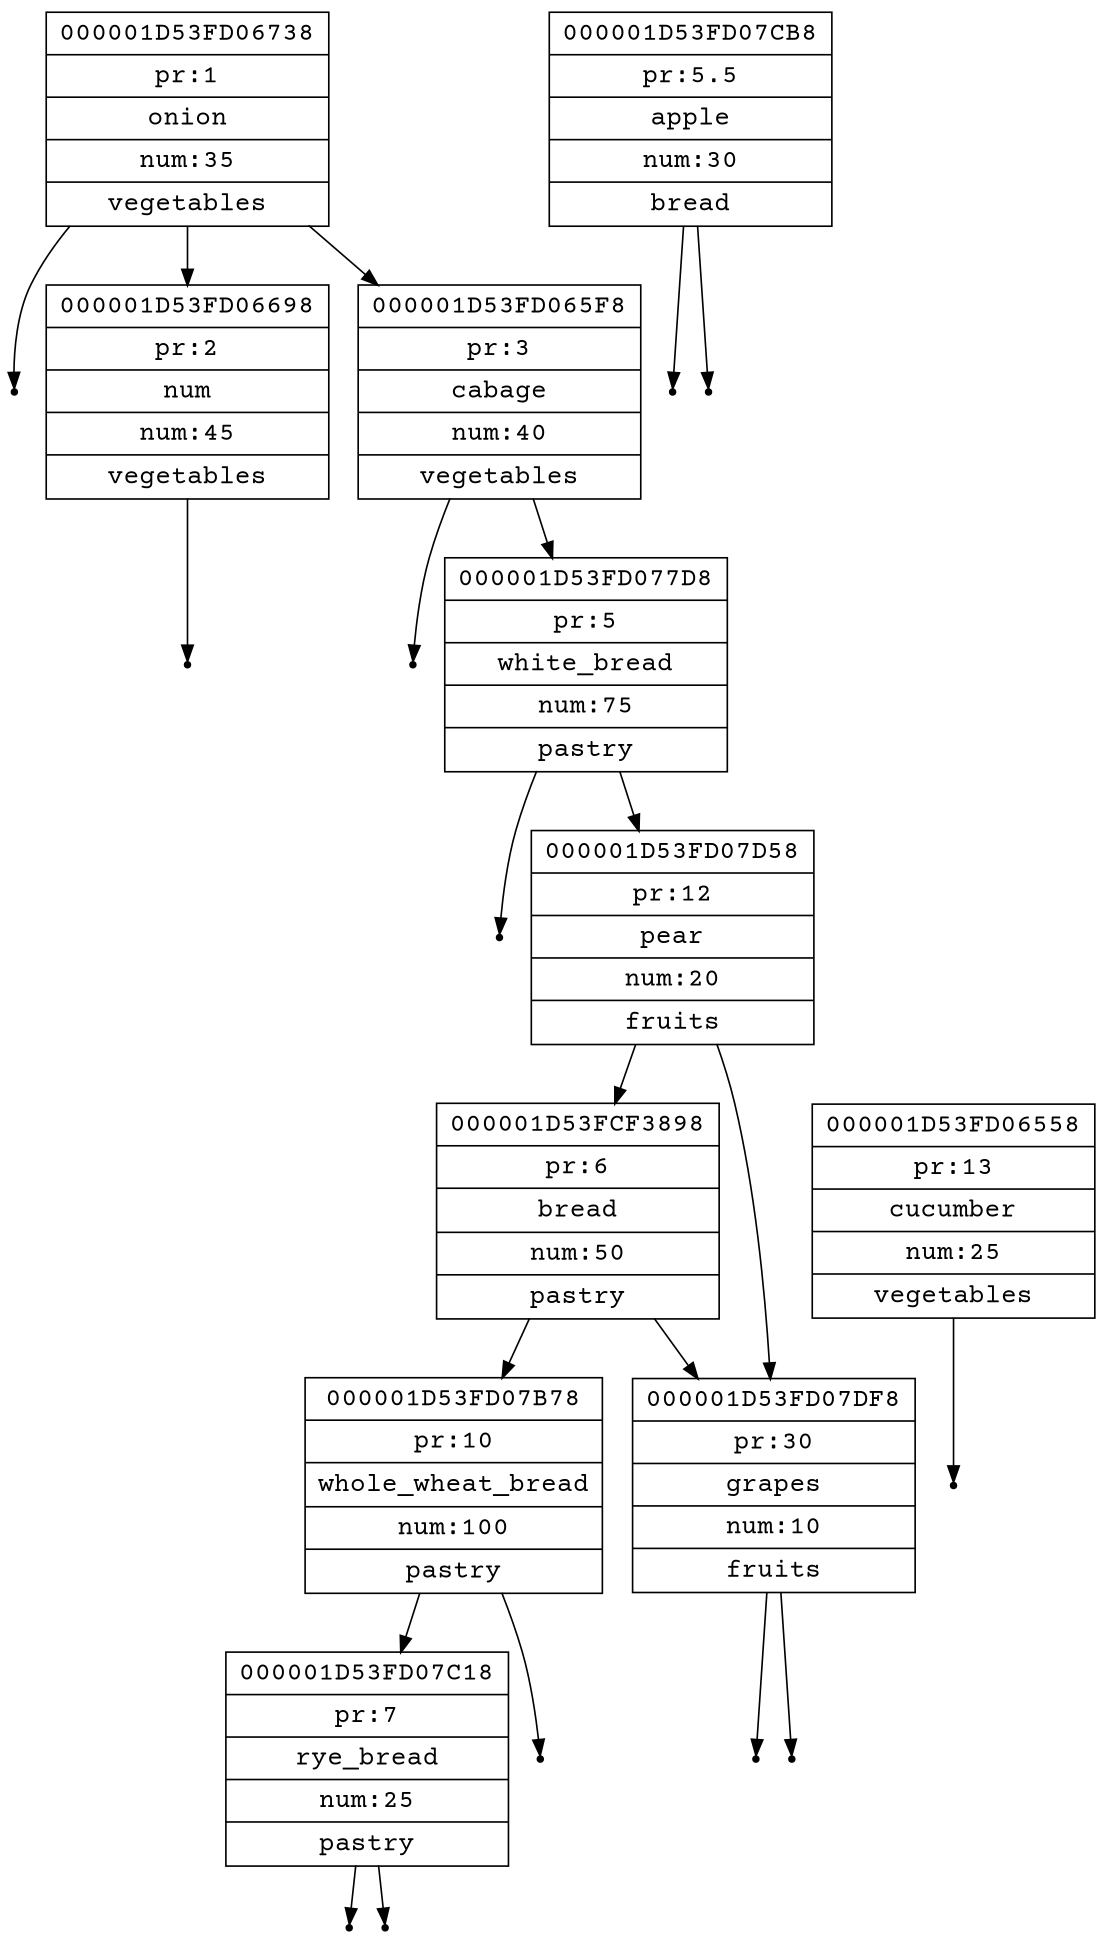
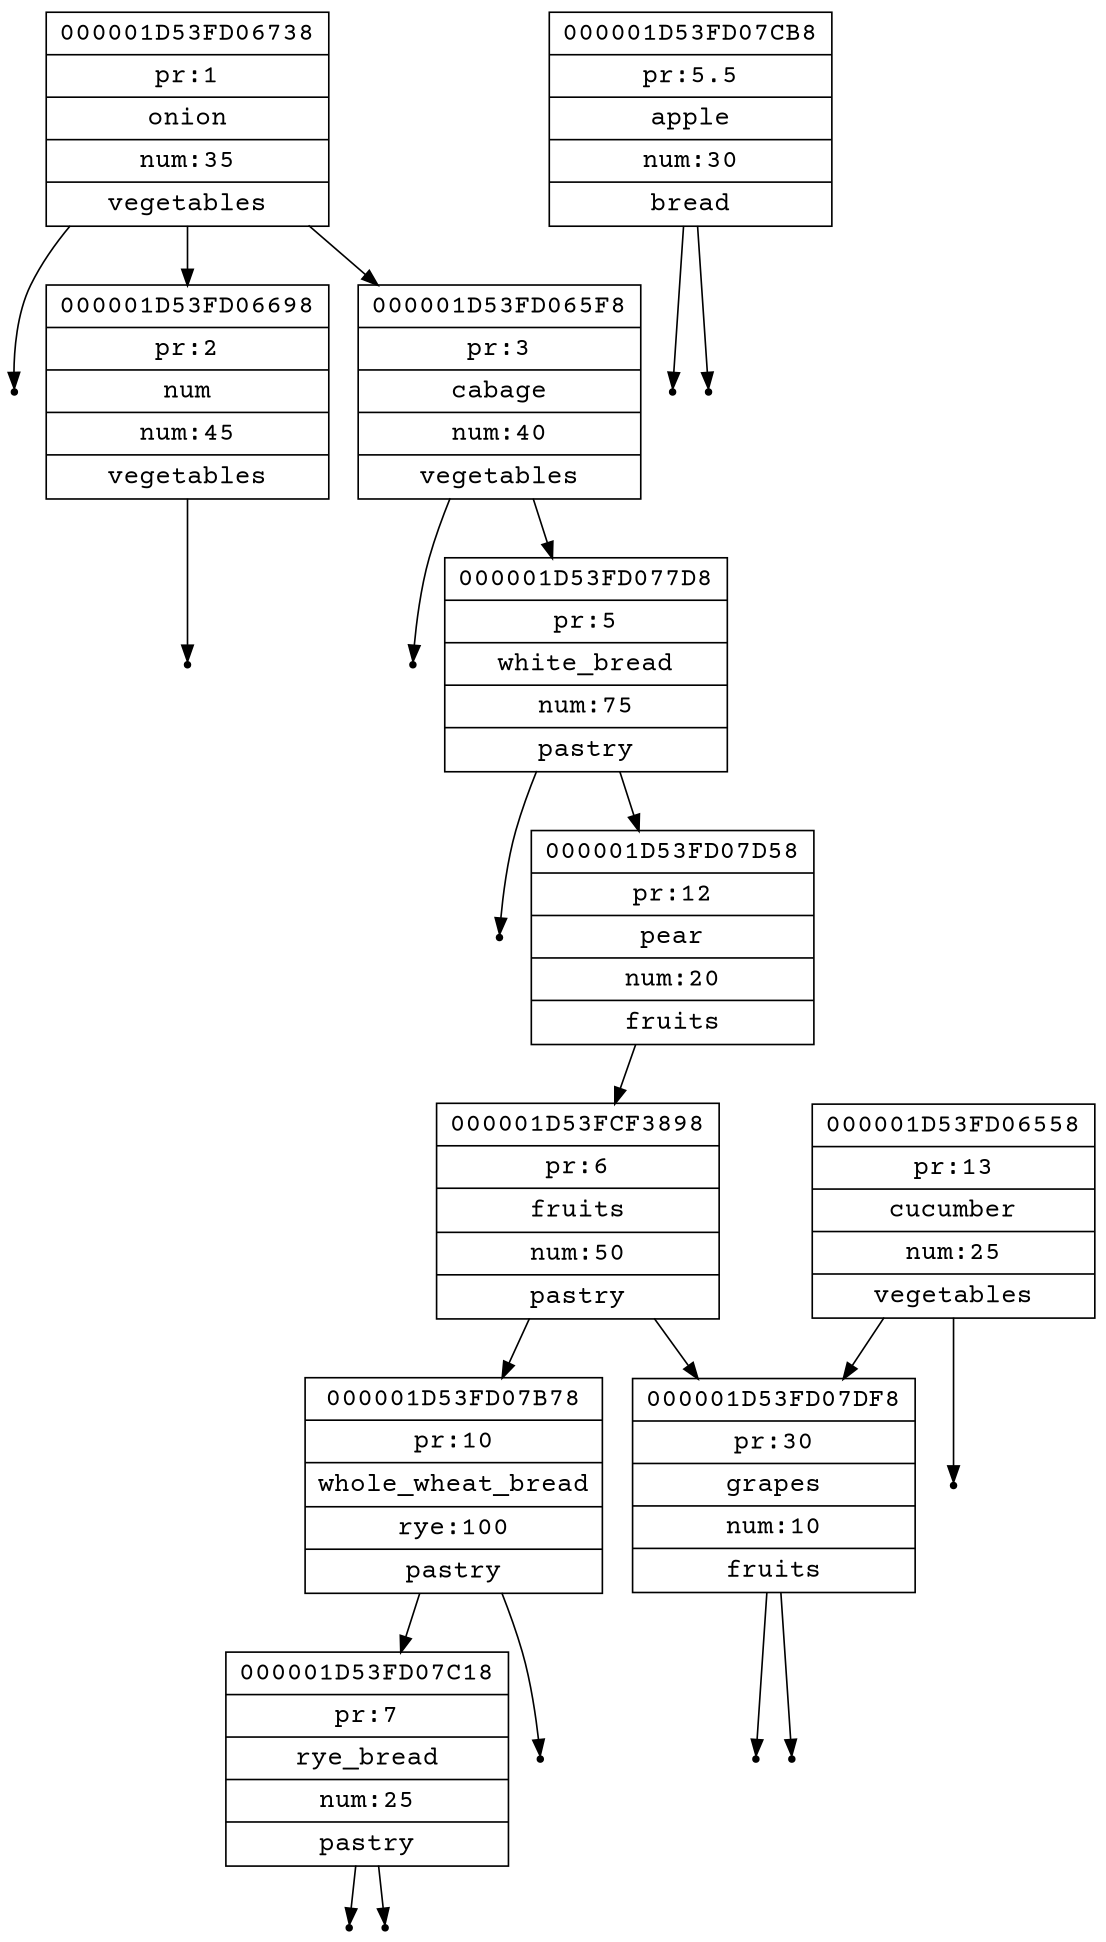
edge "000001D53FD07D58" -> "000001D53FD07DF8": now "000001D53FD06558" -> "000001D53FD07DF8"
node "000001D53FCF3898": text "bread" -> "fruits"
node "000001D53FD07B78": text "num:100" -> "rye:100"
